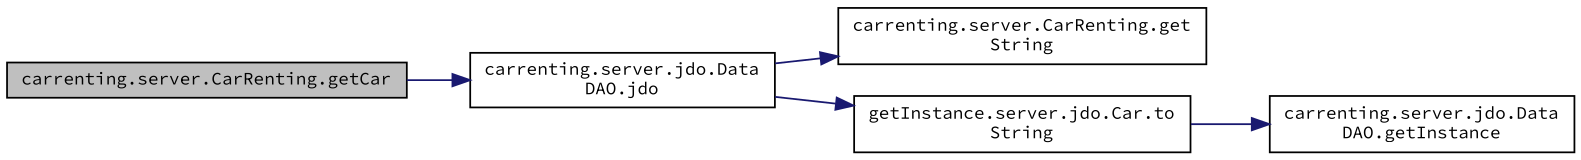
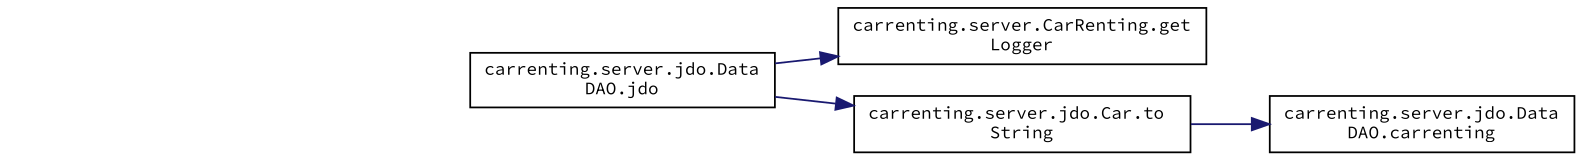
node "carrenting.server.CarRenting.get String": label "carrenting.server.CarRenting.get String" -> "carrenting.server.CarRenting.get Logger"
node "carrenting.server.CarRenting.getCar": removed
node "getInstance.server.jdo.Car.to String": label "getInstance.server.jdo.Car.to String" -> "carrenting.server.jdo.Car.to String"
node "carrenting.server.jdo.Data DAO.getInstance": label "carrenting.server.jdo.Data DAO.getInstance" -> "carrenting.server.jdo.Data DAO.carrenting"
